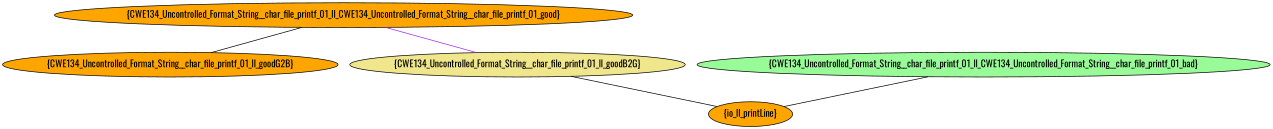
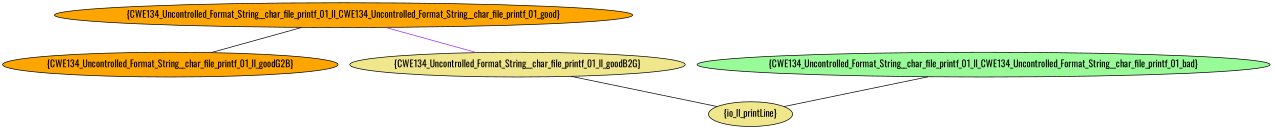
node "{io_ll_printLine}": fillcolor orange -> khaki
